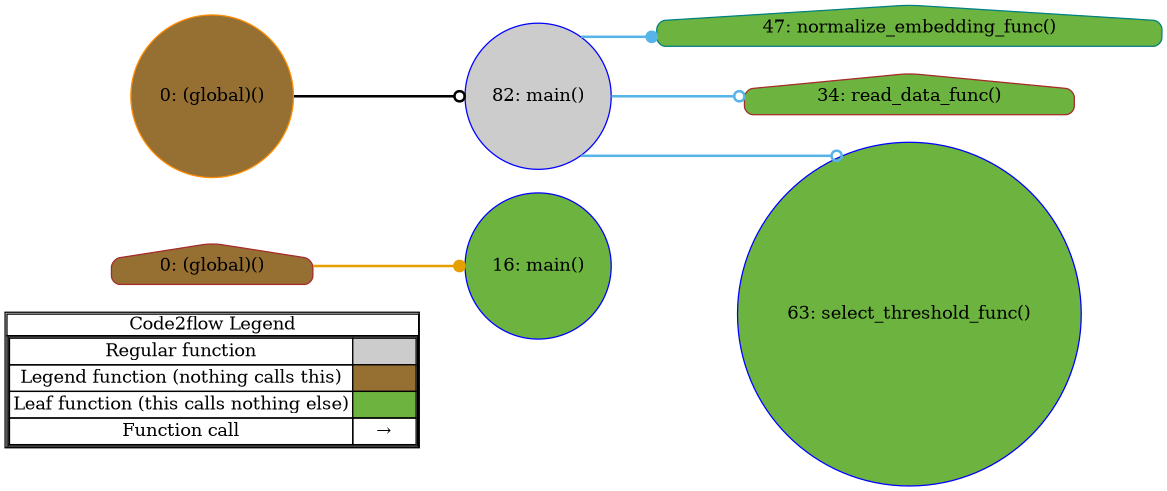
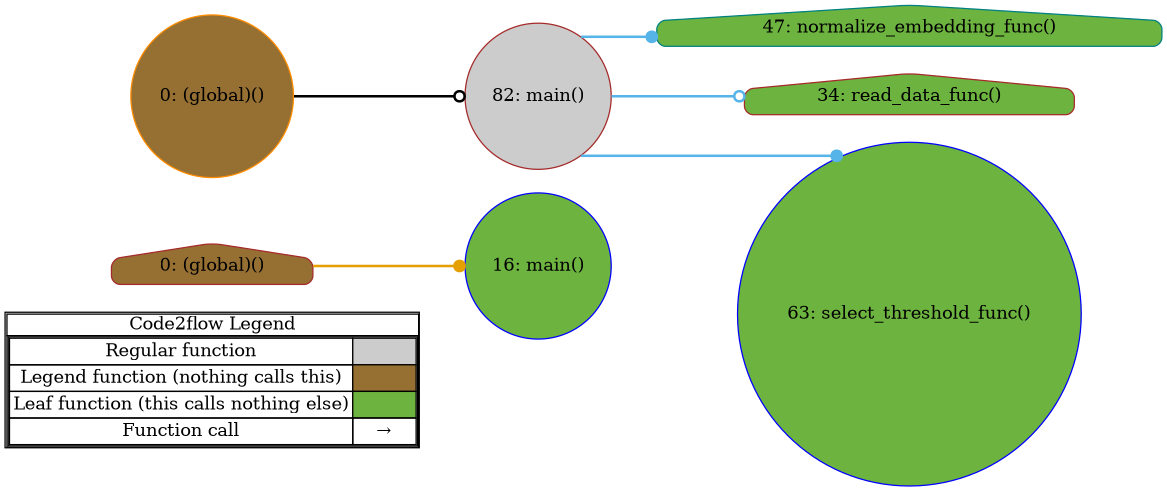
node "82: main()": color blue -> brown
edge "82: main()" -> "63: select_threshold_func()": arrowhead odot -> dot
